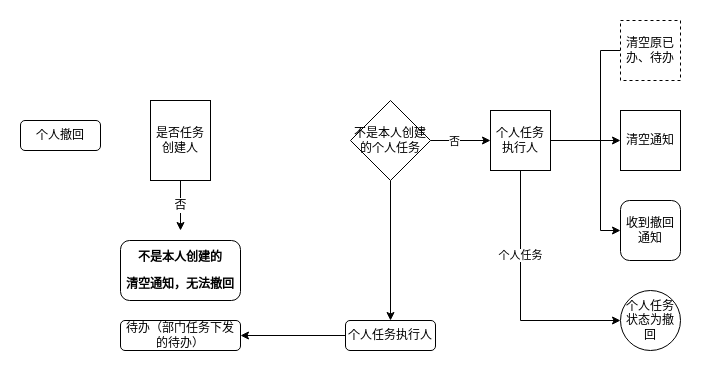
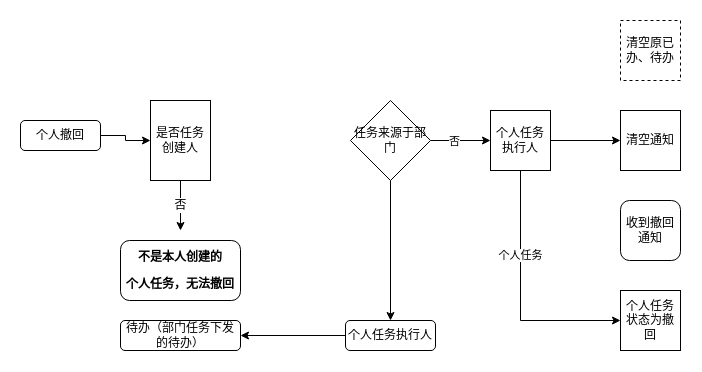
edge "个人撤回" -> "是否任务创建人": added
edge "清空原已办、待办" -> "收到撤回通知": removed
node "不是本人创建的个人任务": label "不是本人创建的个人任务" -> "任务来源于部门"
node "不是本人创建的清空通知，无法撤回": label "不是本人创建的清空通知，无法撤回" -> "不是本人创建的个人任务，无法撤回"
node "个人任务状态为撤回": shape ellipse -> rectangle
